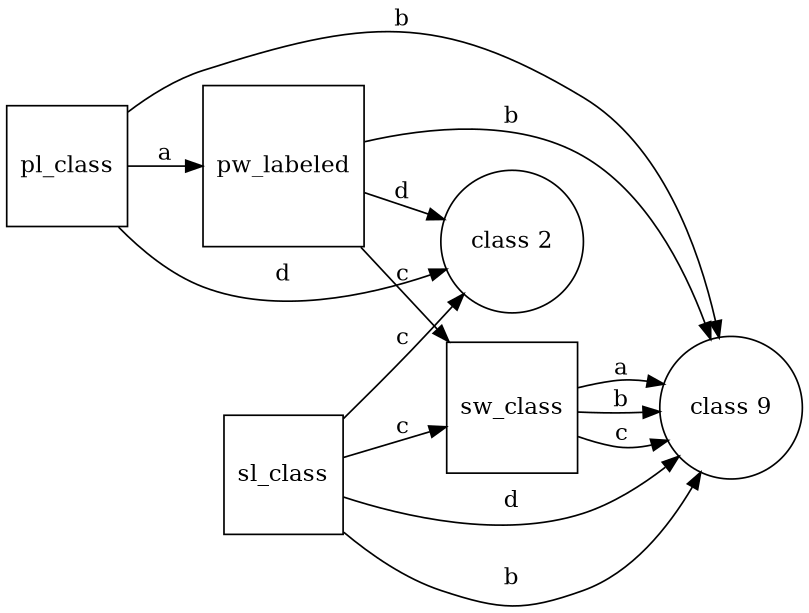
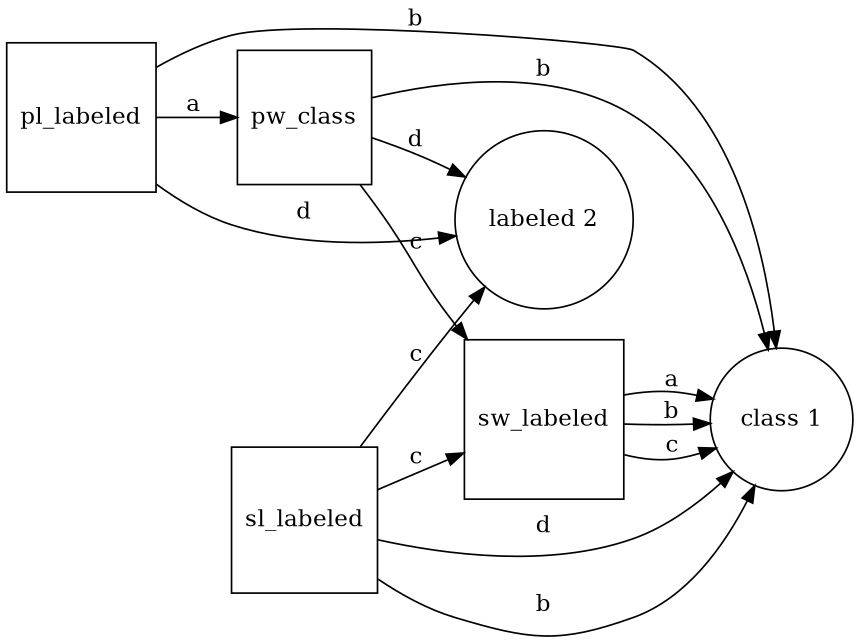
node "pl_class": label "pl_class" -> "pl_labeled"
node "pw_labeled": label "pw_labeled" -> "pw_class"
node "class 2": label "class 2" -> "labeled 2"
node "sw_class": label "sw_class" -> "sw_labeled"
node "class 9": label "class 9" -> "class 1"
node "sl_class": label "sl_class" -> "sl_labeled"
